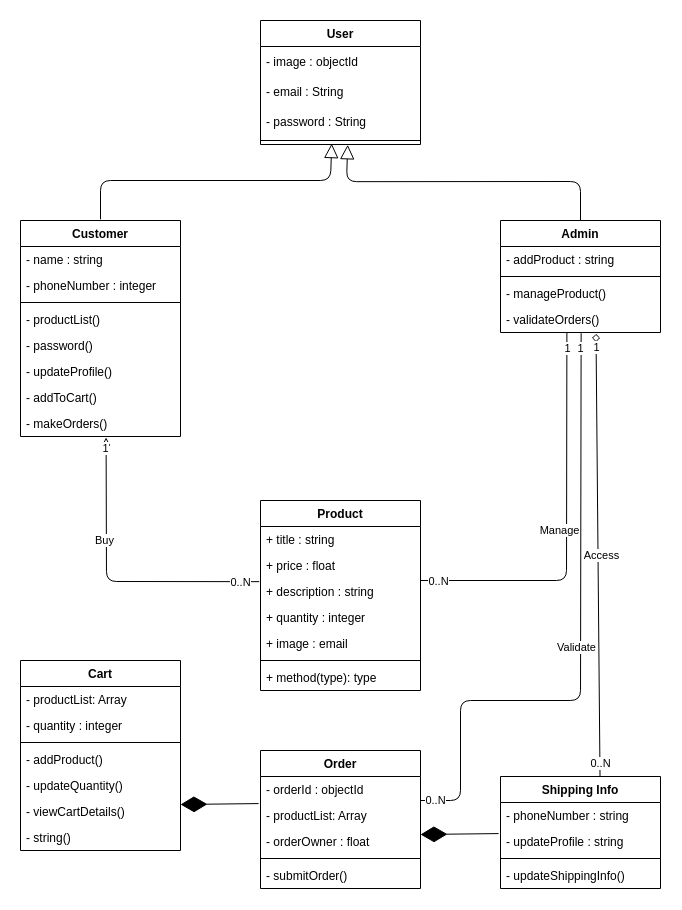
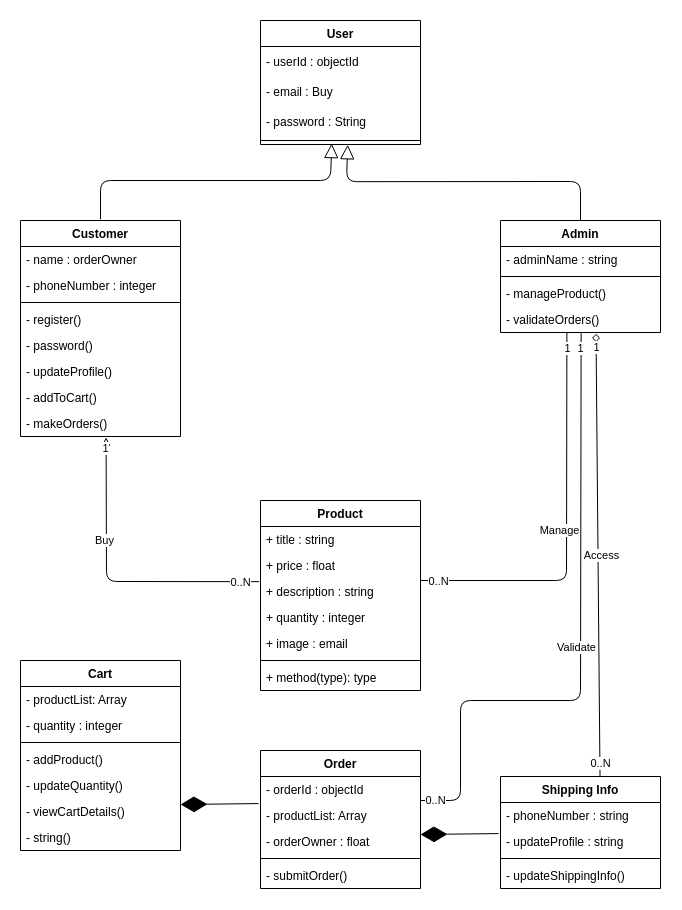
node "- image : objectId": label "- image : objectId" -> "- userId : objectId"
node "- email : String": label "- email : String" -> "- email : Buy"
node "- name : string": label "- name : string" -> "- name : orderOwner"
node "- addProduct : string": label "- addProduct : string" -> "- adminName : string"
node "- productList()": label "- productList()" -> "- register()"
